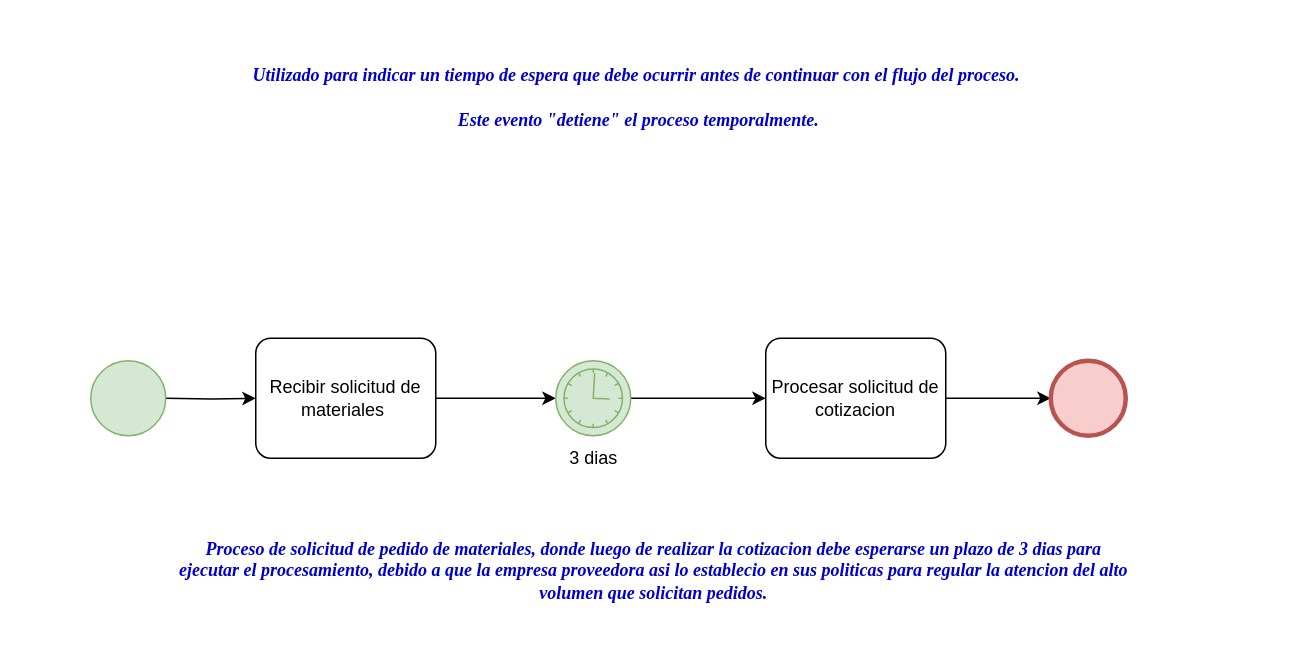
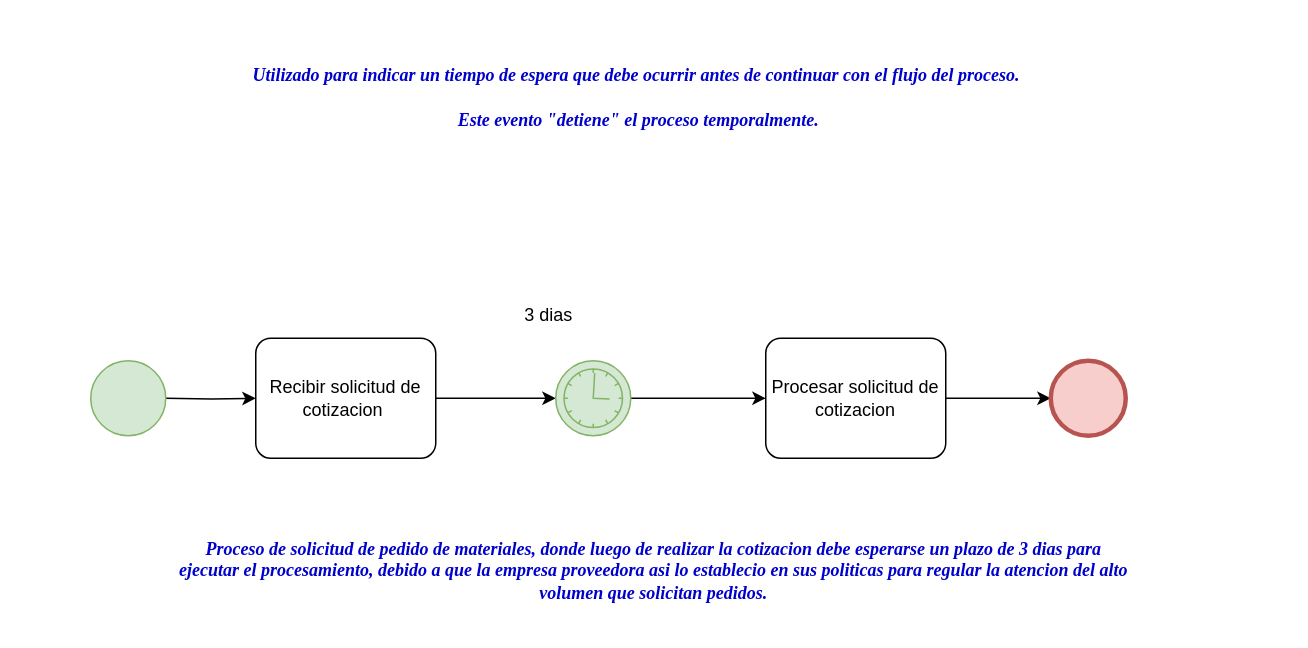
node "Recibir solicitud de materiales": label "Recibir solicitud de materiales" -> "Recibir solicitud de cotizacion"
node "3 dias": moved (593, 458) -> (548, 316)
